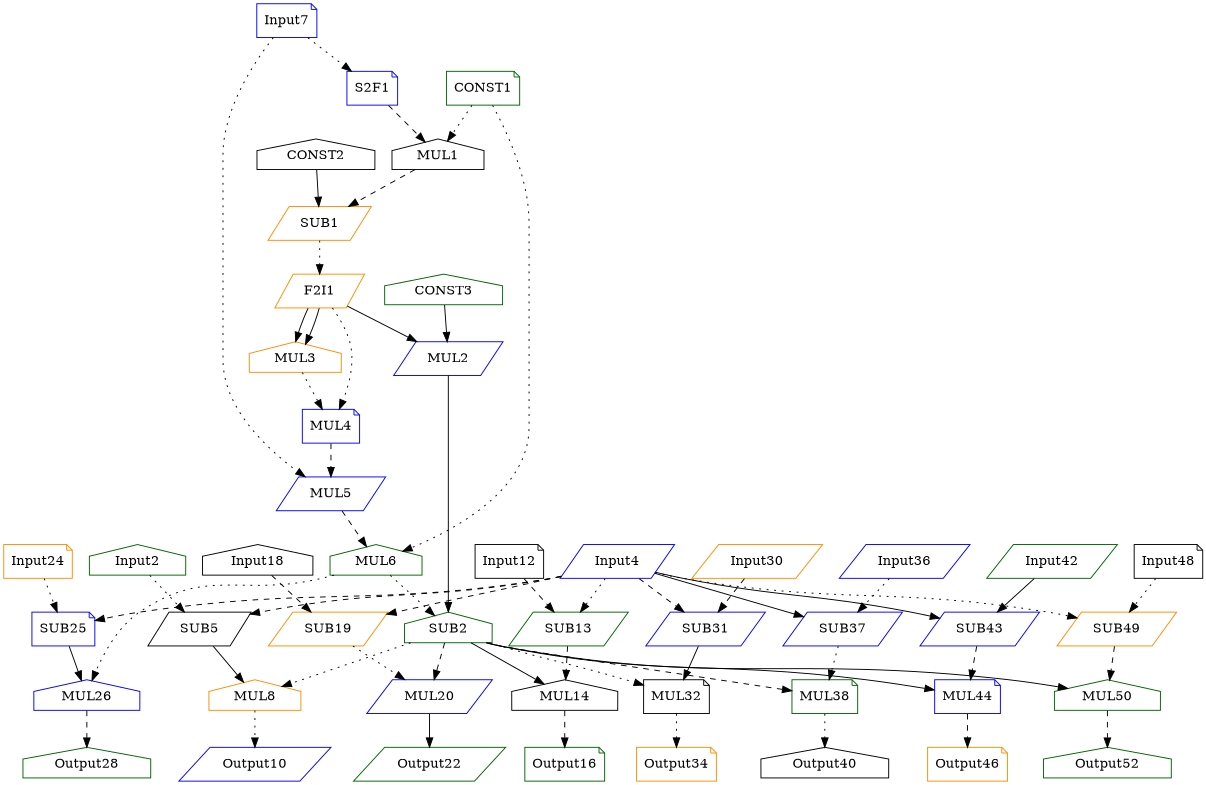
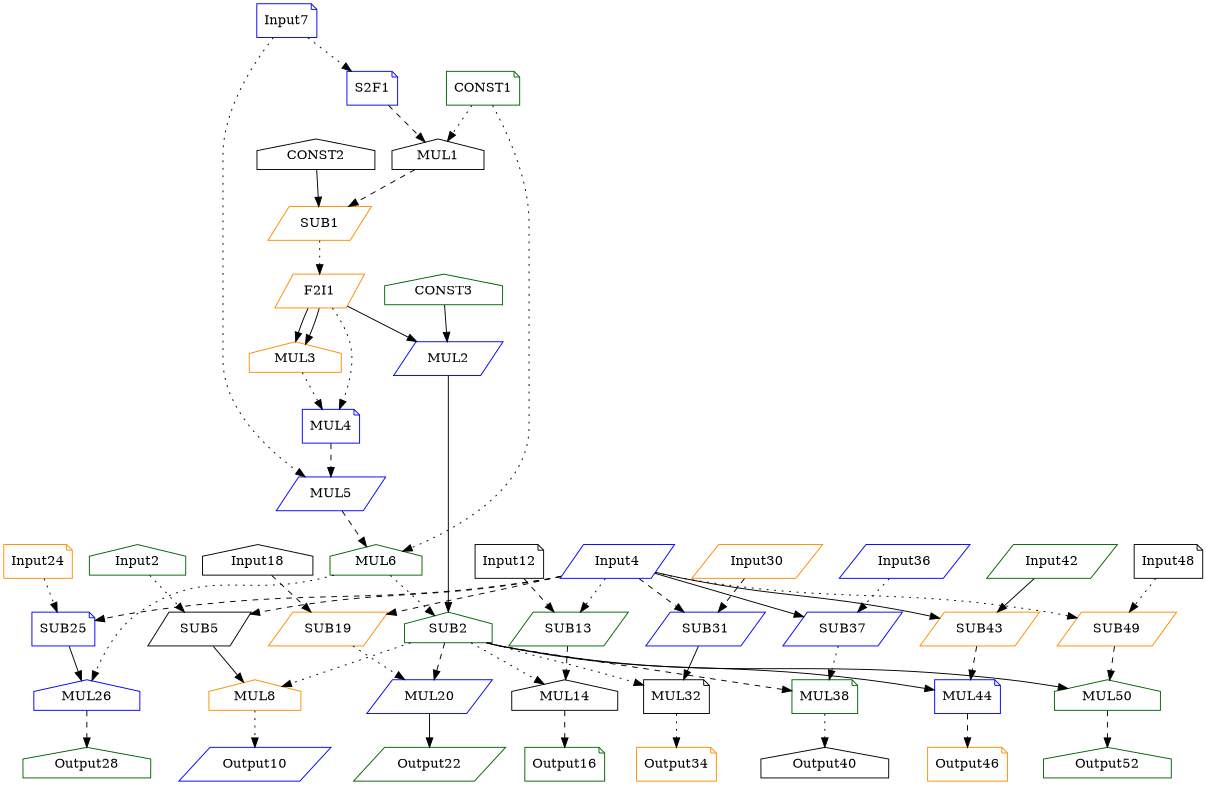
node "SUB43": color blue -> darkorange
edge "SUB2" -> "MUL14": style solid -> dotted
